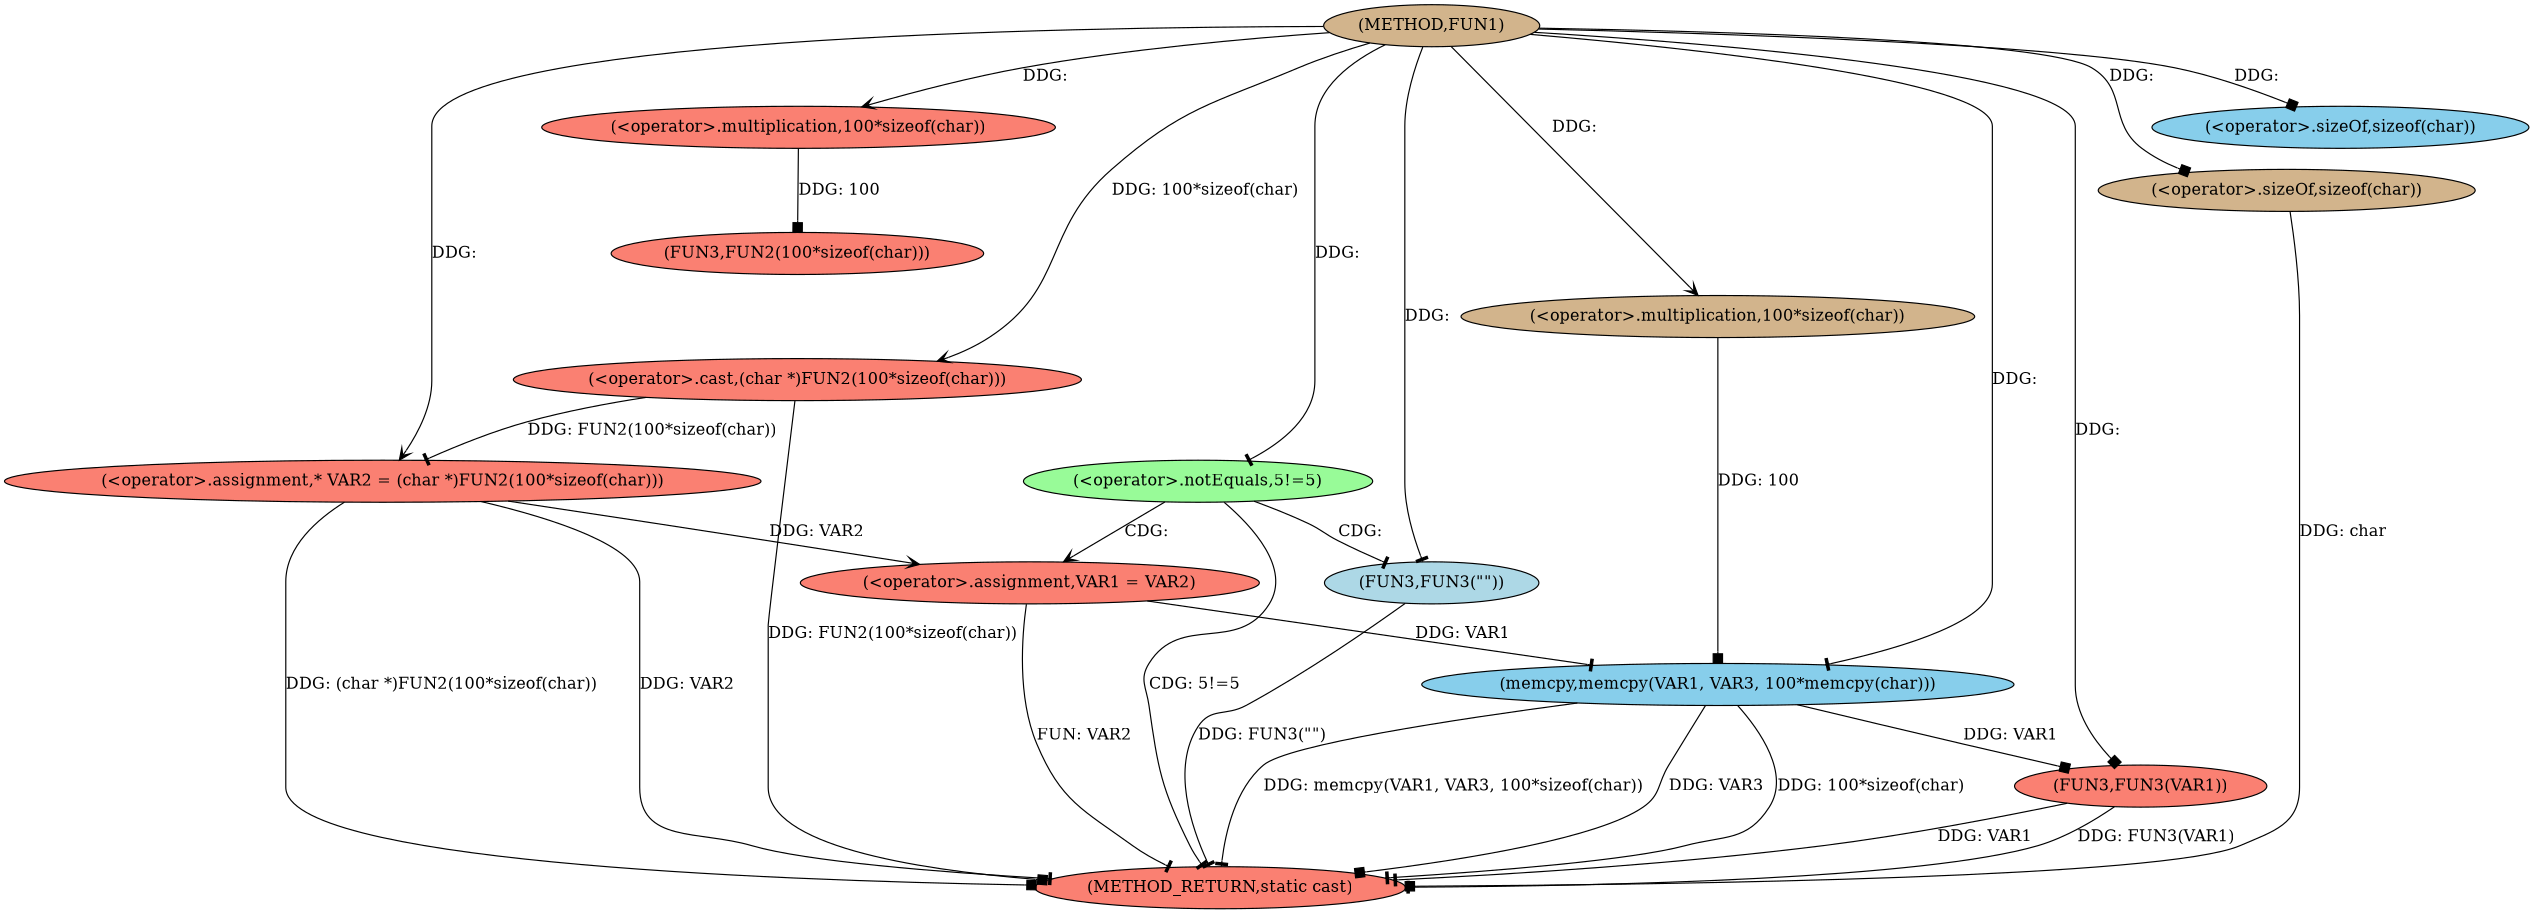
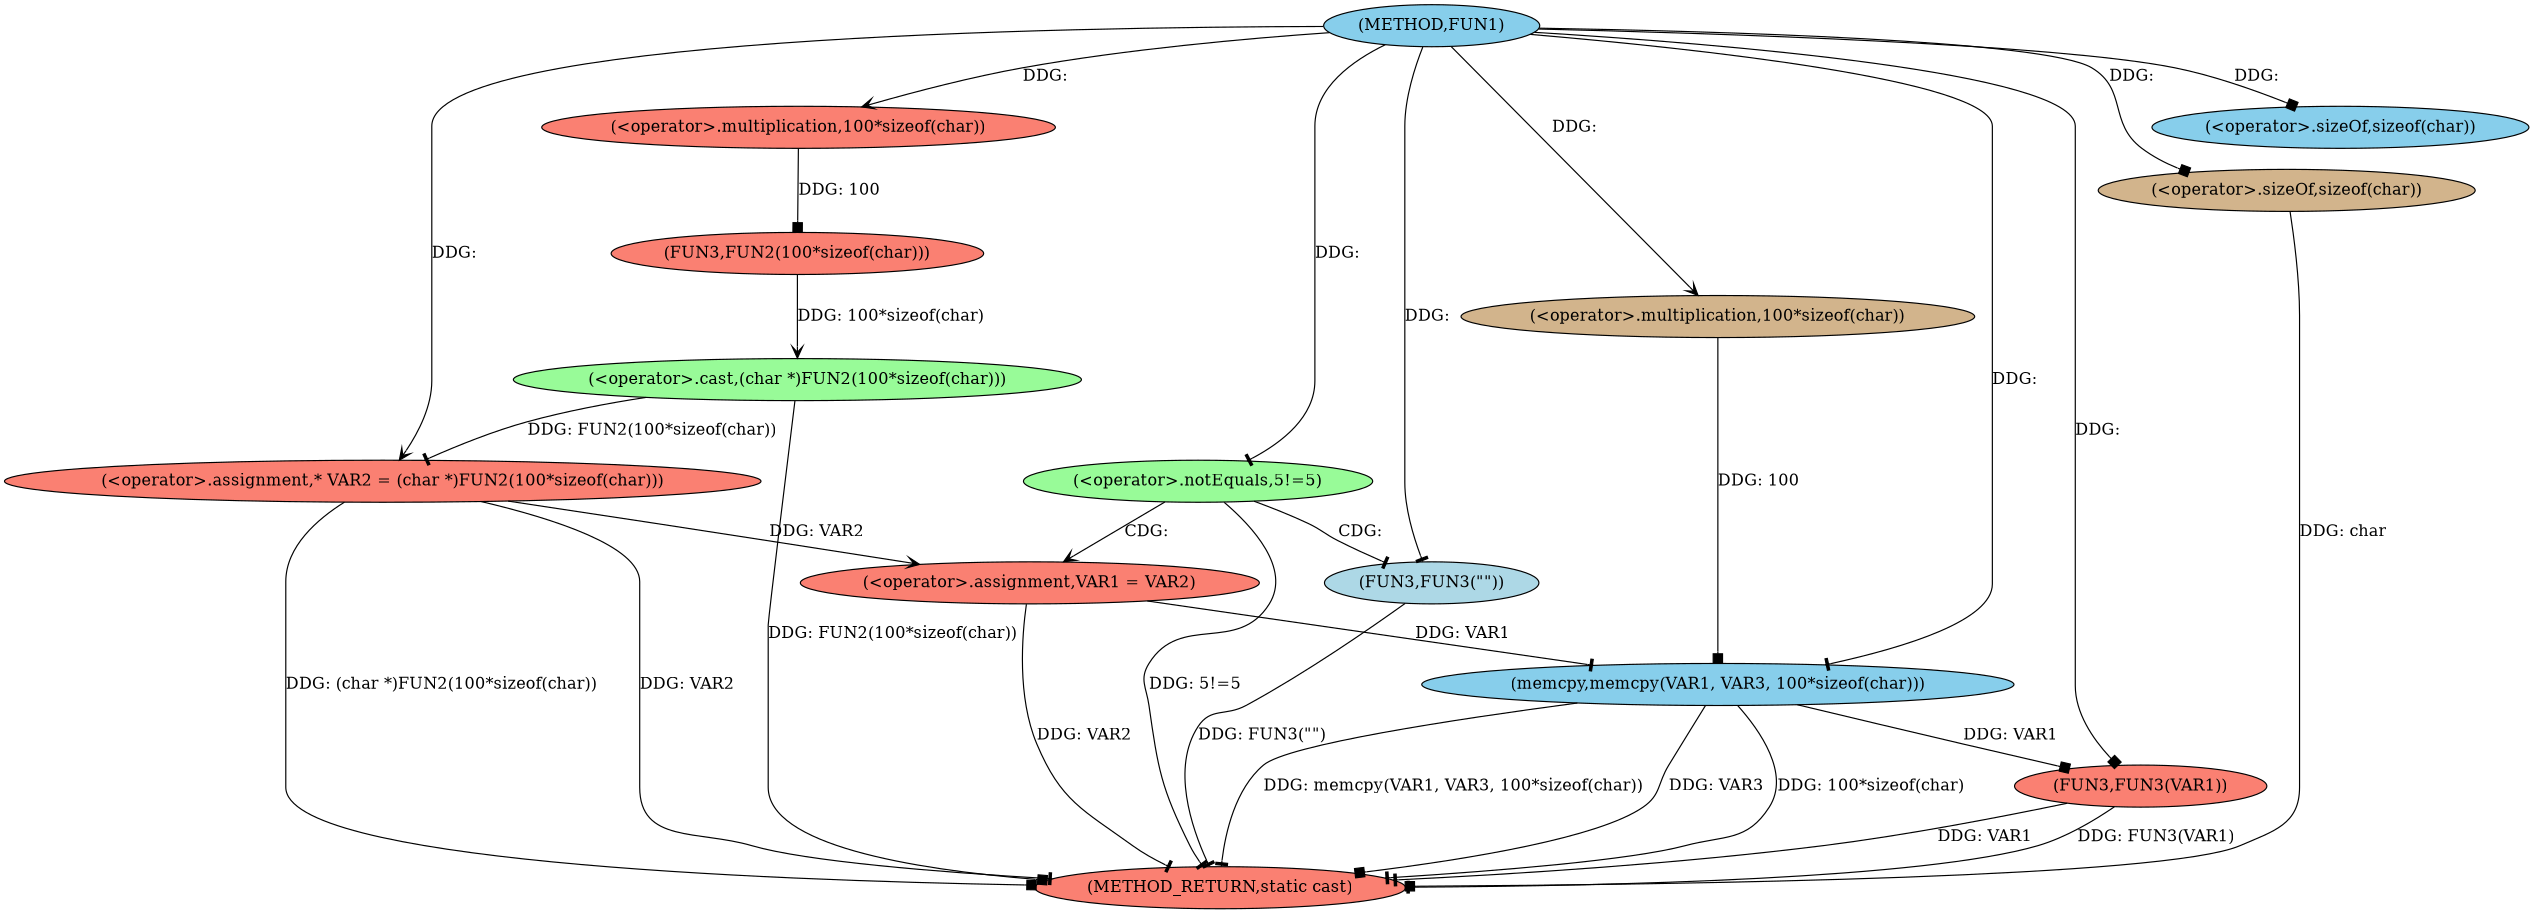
node "(METHOD,FUN1)": fillcolor tan -> skyblue
edge "(METHOD,FUN1)" -> "(<operator>.cast,(char *)FUN2(100*sizeof(char)))": now "(FUN3,FUN2(100*sizeof(char)))" -> "(<operator>.cast,(char *)FUN2(100*sizeof(char)))"
node "(<operator>.cast,(char *)FUN2(100*sizeof(char)))": fillcolor salmon -> palegreen
edge "(<operator>.notEquals,5!=5)" -> "(METHOD_RETURN,static cast)": label "CDG: 5!=5" -> "DDG: 5!=5"
node "(memcpy,memcpy(VAR1, VAR3, 100*memcpy(char)))": label "(memcpy,memcpy(VAR1, VAR3, 100*memcpy(char)))" -> "(memcpy,memcpy(VAR1, VAR3, 100*sizeof(char)))"
edge "(<operator>.assignment,VAR1 = VAR2)" -> "(METHOD_RETURN,static cast)": label "FUN: VAR2" -> "DDG: VAR2"
